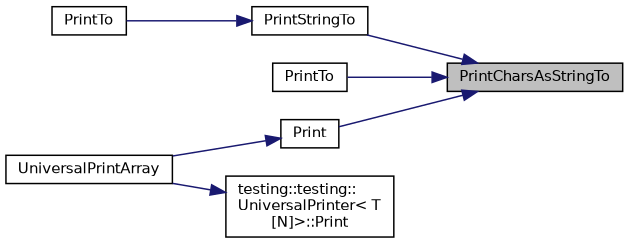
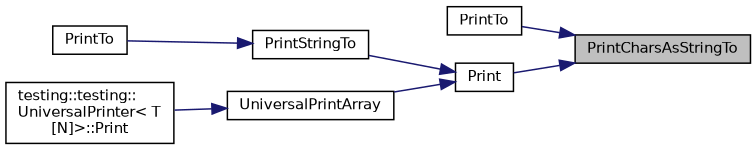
edge "PrintStringTo" -> "PrintCharsAsStringTo": now "PrintStringTo" -> "Print"
edge "UniversalPrintArray" -> "testing::testing:: UniversalPrinter< T [N]>::Print": reversed
